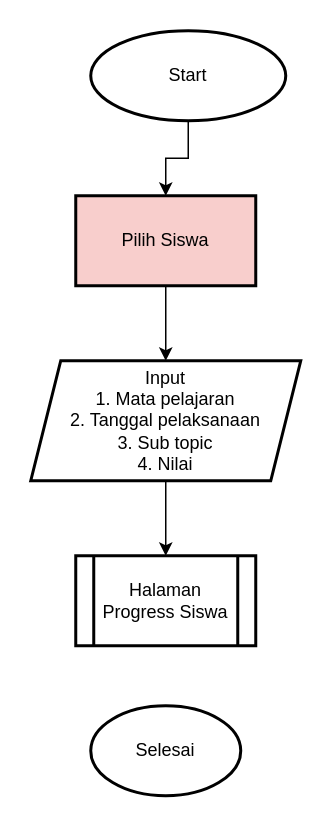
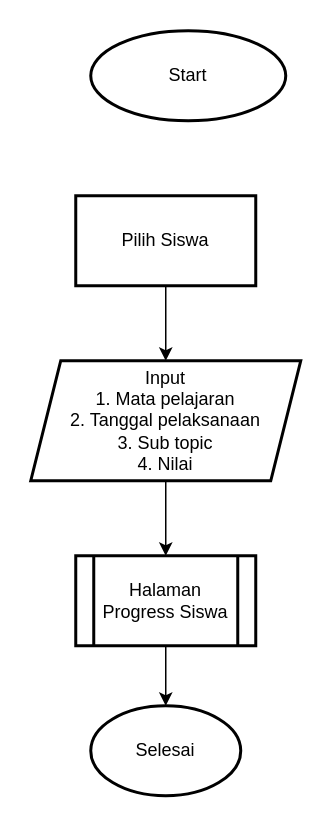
edge "Start" -> "Pilih Siswa": removed
node "Pilih Siswa": fillcolor #f8cecc -> #ffffff
edge "Halaman Progress Siswa" -> "Selesai": added
